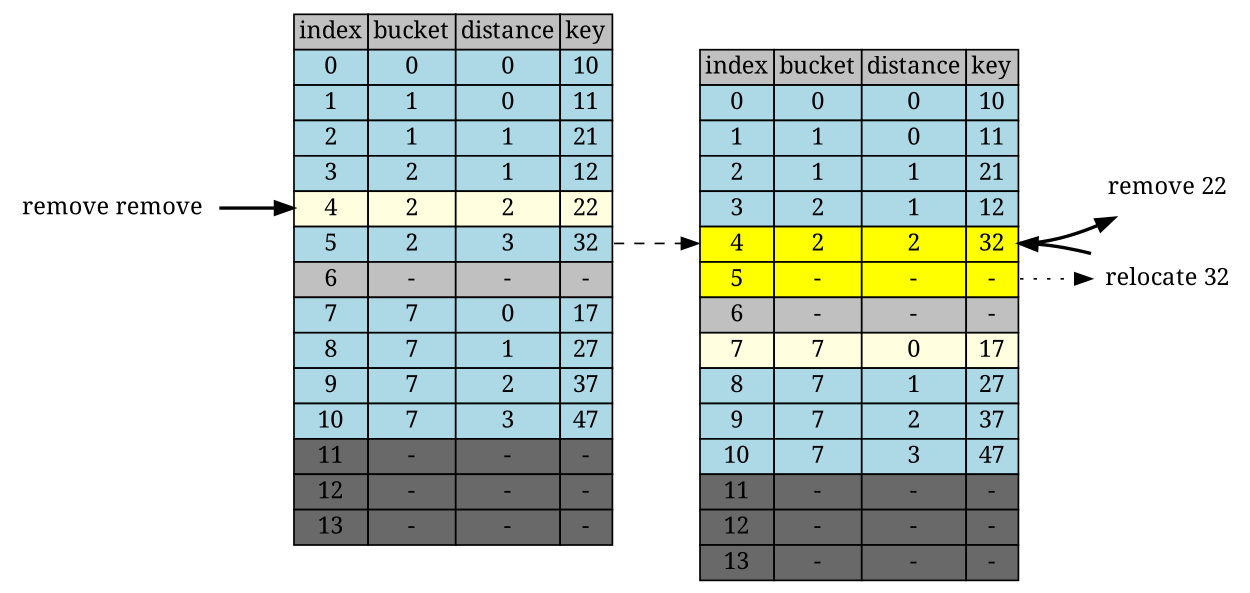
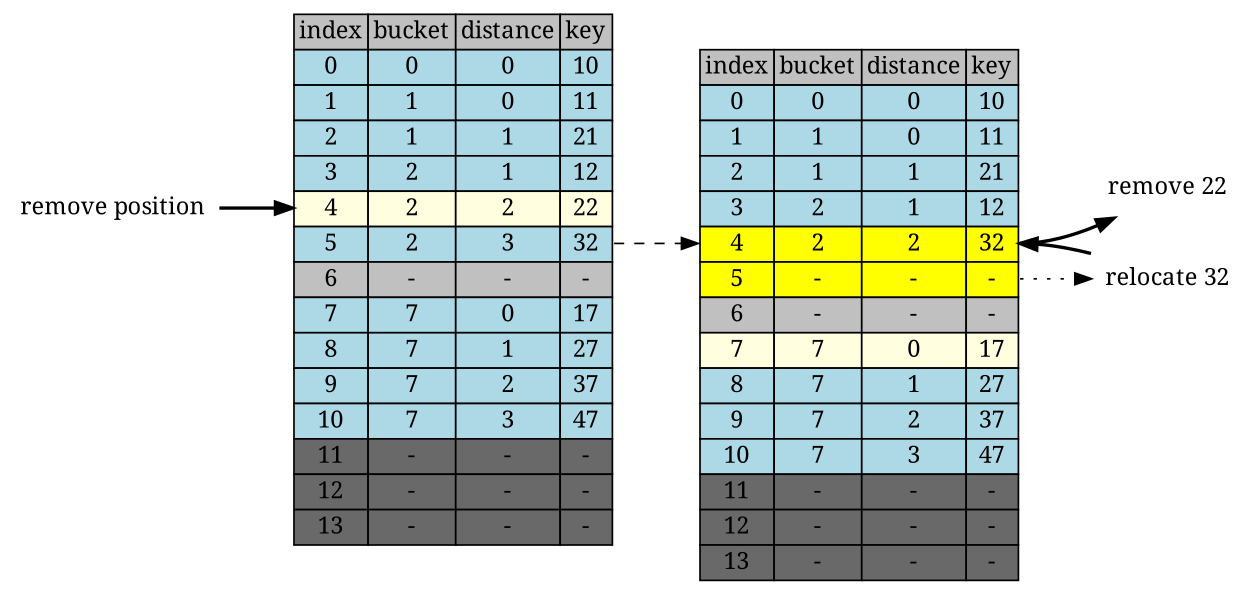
node "remove remove": label "remove remove" -> "remove position"
